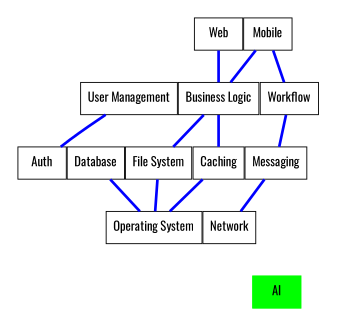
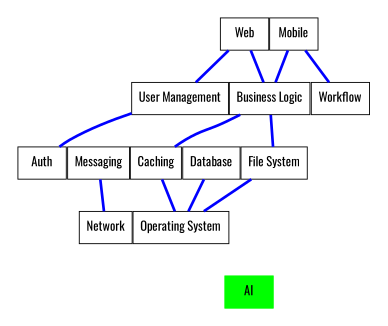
edge "Web" -- "User Management": added
edge "Workflow" -- "Messaging": removed
